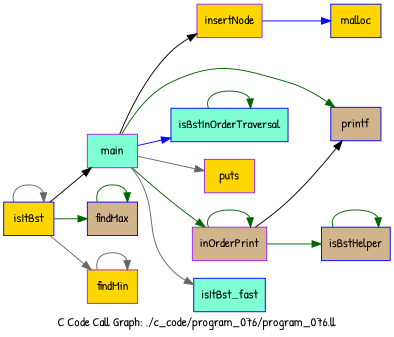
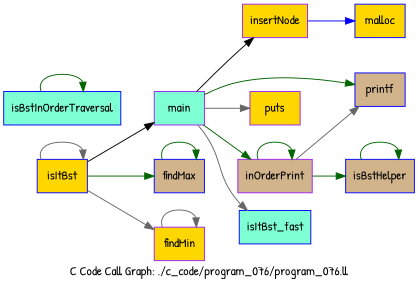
edge "main" -> "isBstInOrderTraversal": removed
edge "inOrderPrint" -> "printf": color black -> gray40
